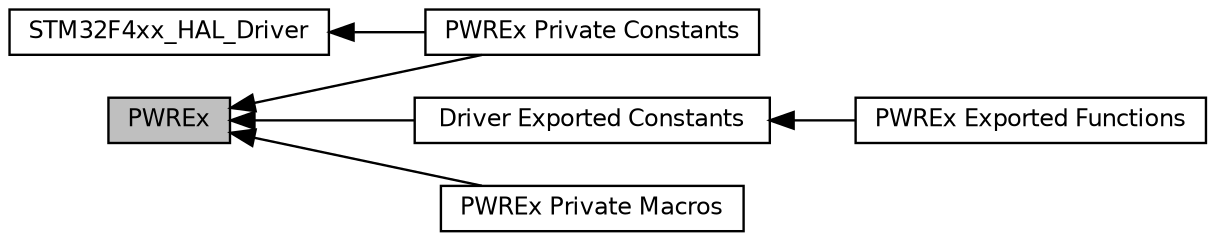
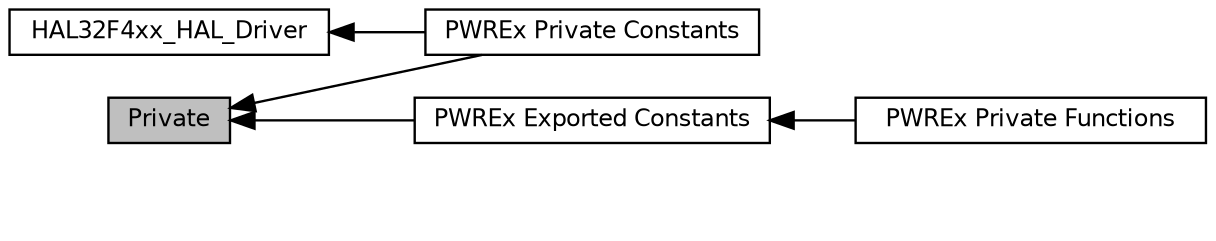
node "STM32F4xx_HAL_Driver": label "STM32F4xx_HAL_Driver" -> "HAL32F4xx_HAL_Driver"
node "PWREx": label "PWREx" -> "Private"
node "Driver Exported Constants": label "Driver Exported Constants" -> "PWREx Exported Constants"
node "PWREx Exported Functions": label "PWREx Exported Functions" -> "PWREx Private Functions"
node "PWREx Private Macros": removed
